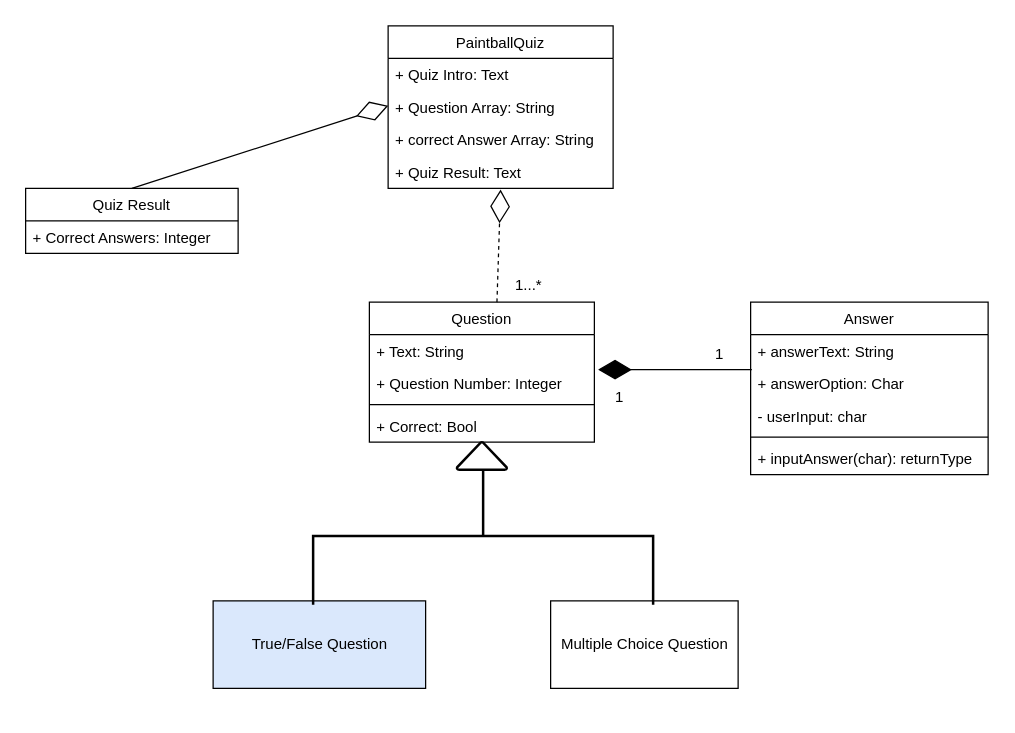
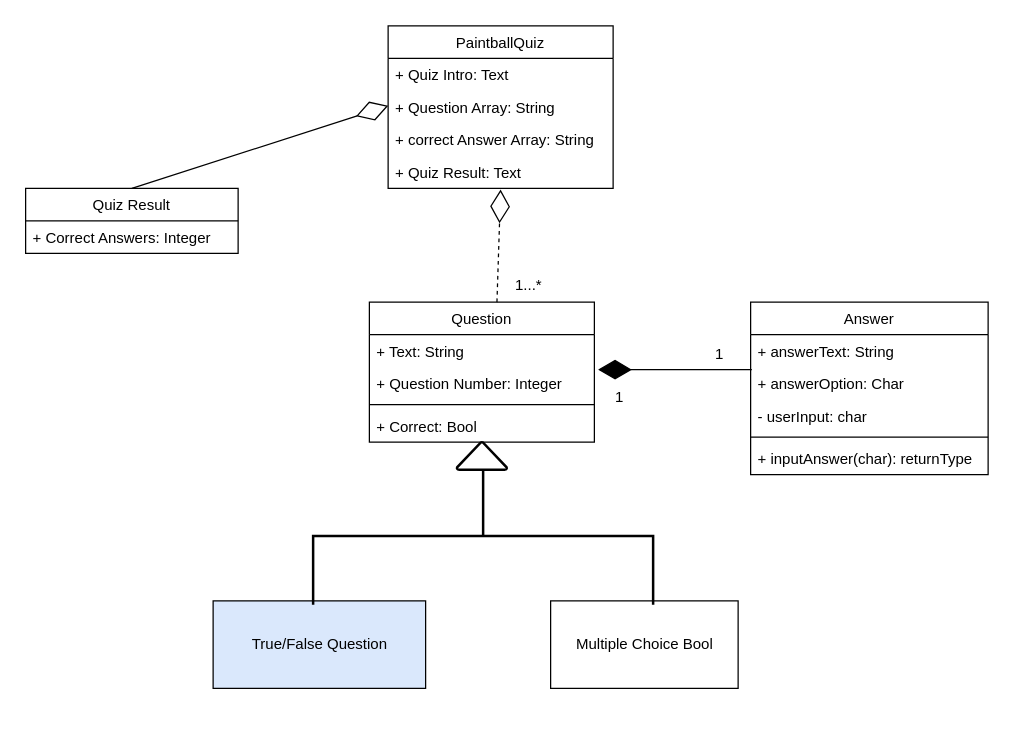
node "Multiple Choice Question": label "Multiple Choice Question" -> "Multiple Choice Bool"
